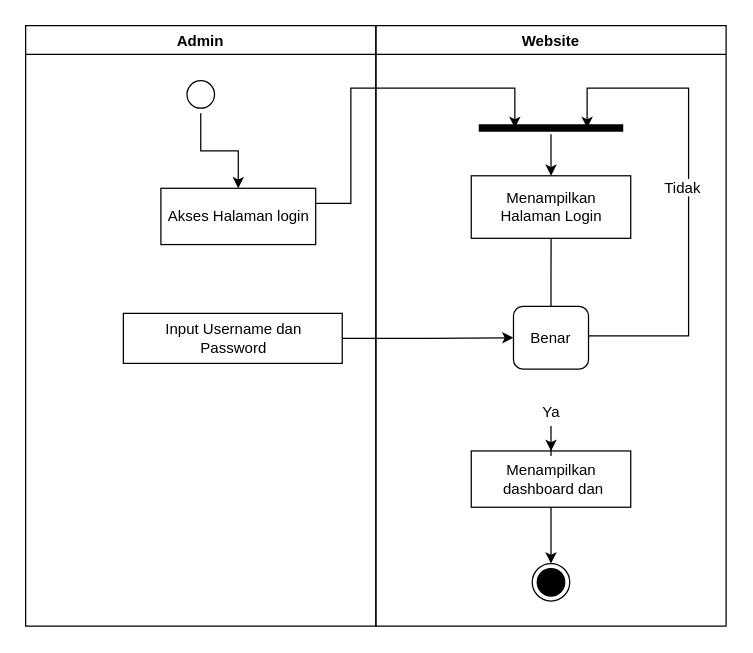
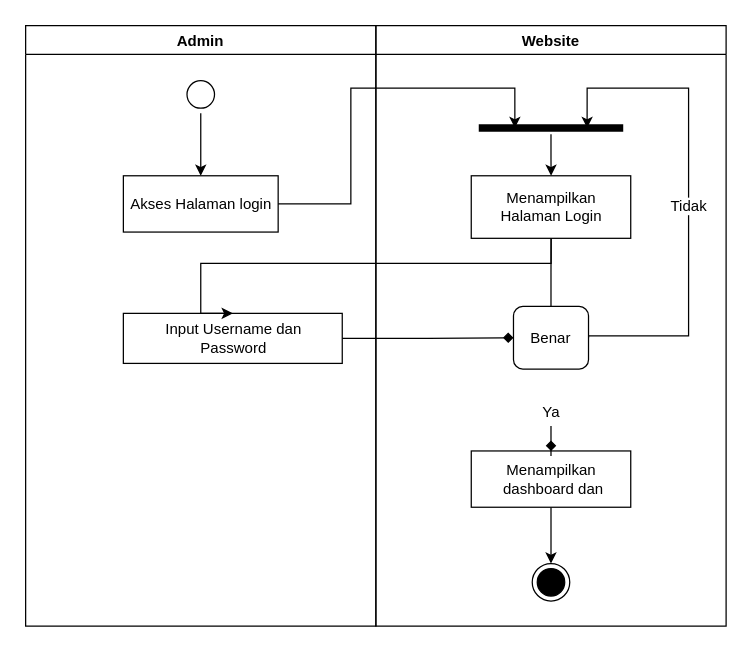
node "Tidak": moved (682, 188) -> (688, 207)
node "Akses Halaman login": moved (238, 216) -> (201, 204)
edge "Menampilkan Halaman Login" -> "Input Username dan Password": added
edge "Input Username dan Password" -> "Benar": arrowhead classic -> diamond
edge "Ya" -> "Menampilkan dashboard dan": arrowhead classic -> diamond
